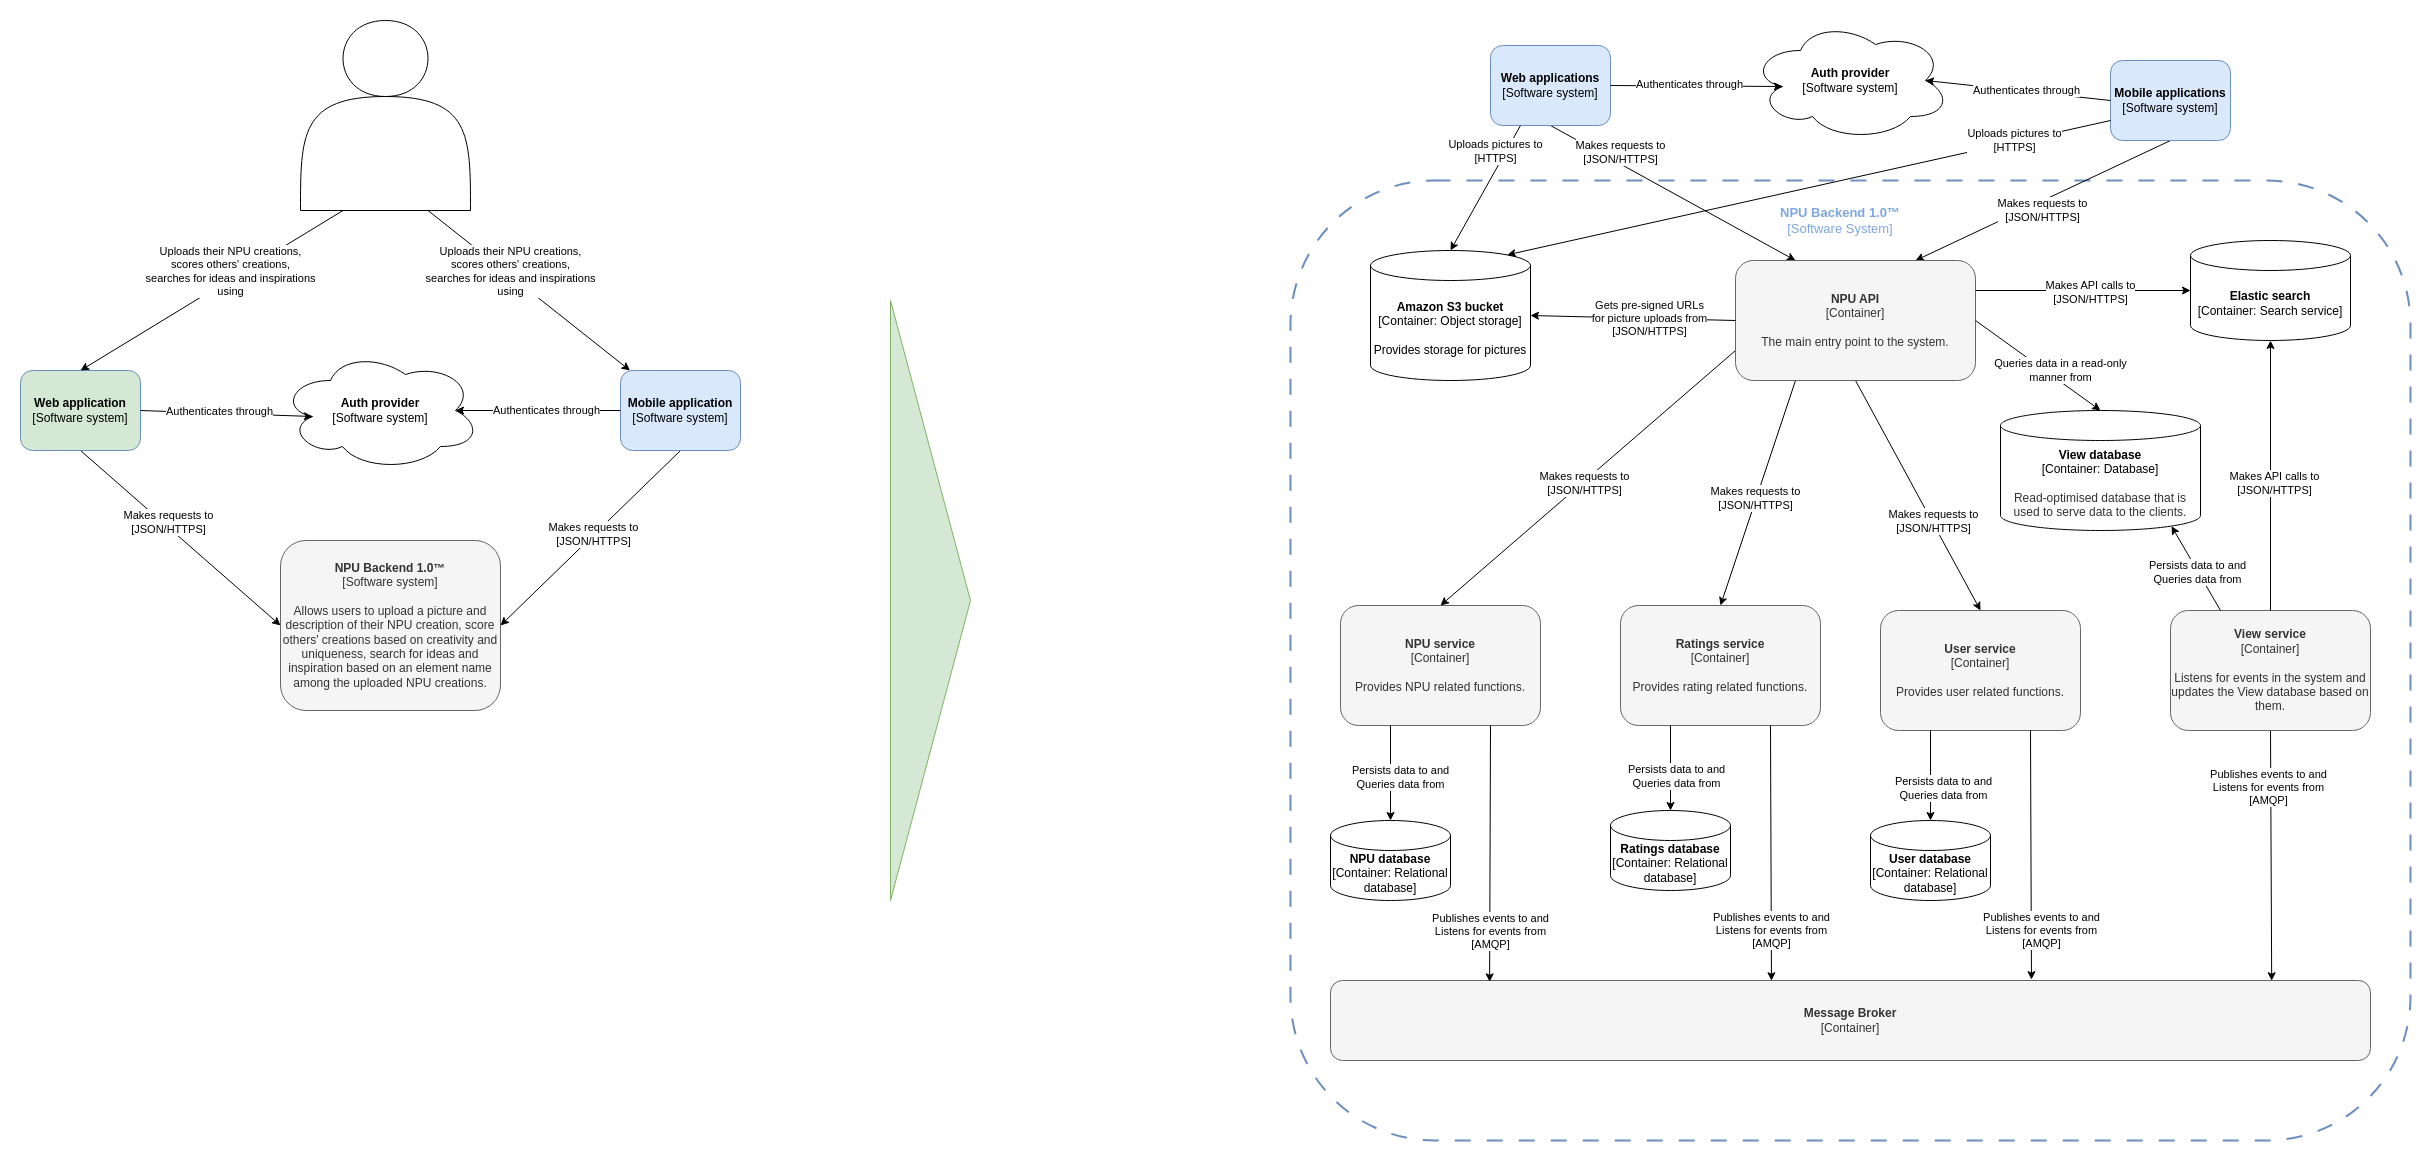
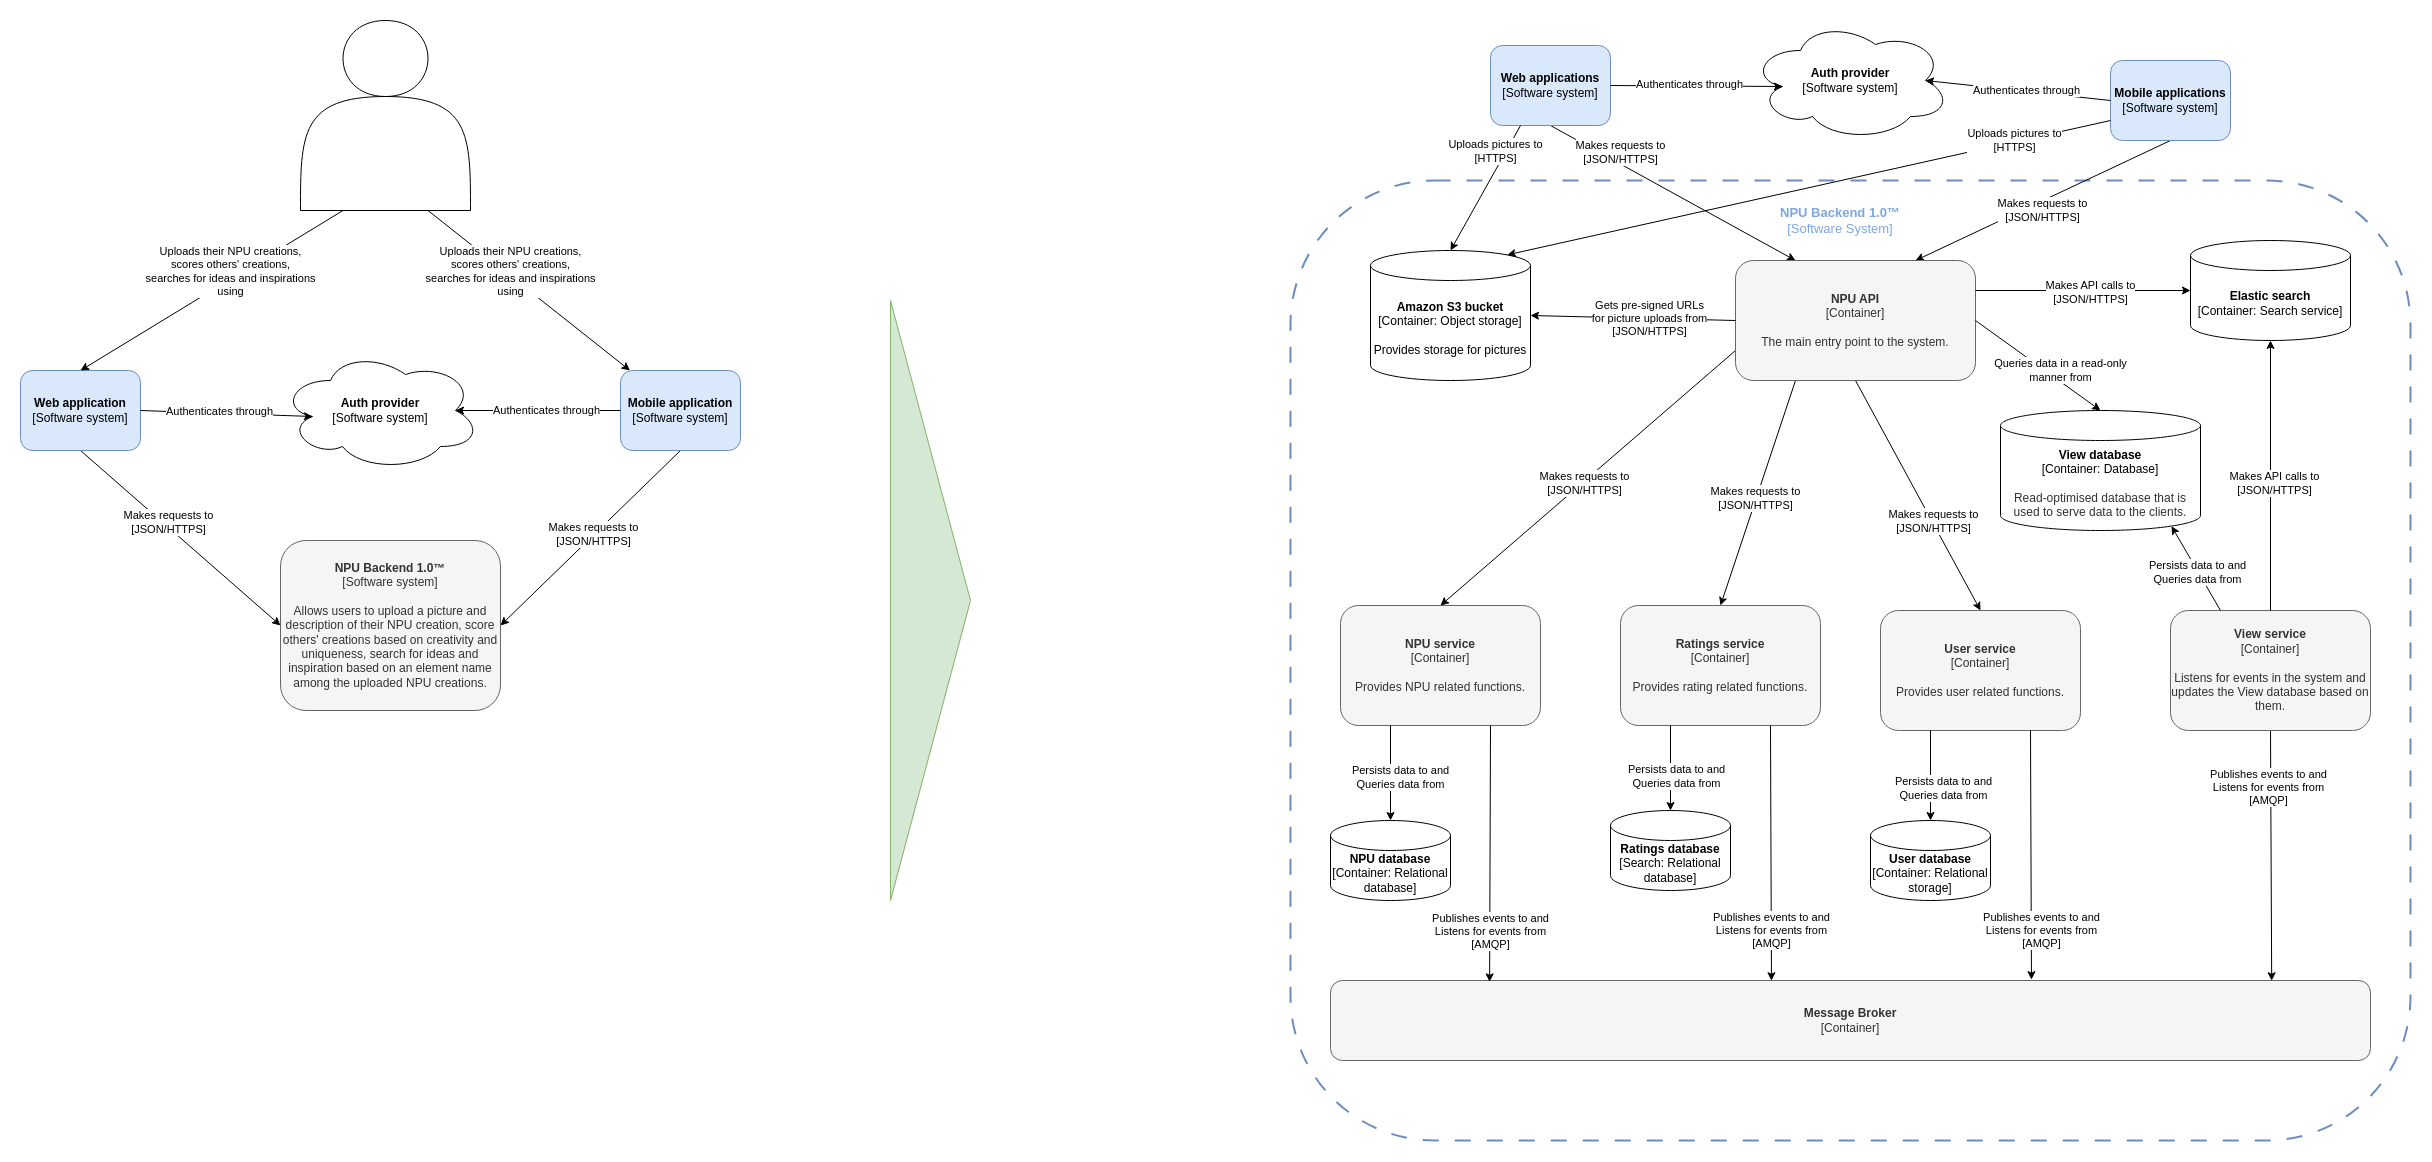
node "Web application [Software system]": fillcolor #d5e8d4 -> #dae8fc
node "Ratings database [Container: Relational database]": label "Ratings database [Container: Relational database]" -> "Ratings database [Search: Relational database]"
node "User database [Container: Relational database]": label "User database [Container: Relational database]" -> "User database [Container: Relational storage]"
